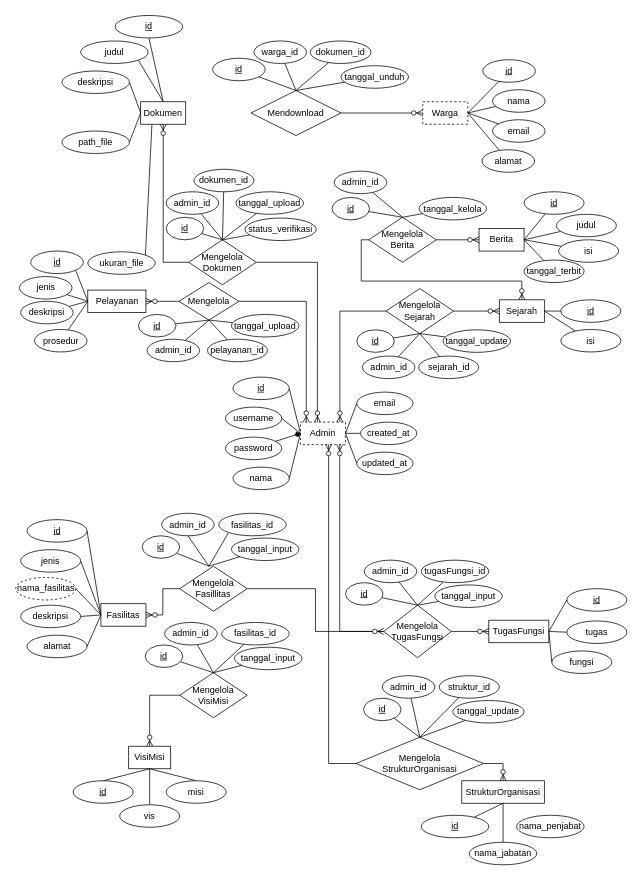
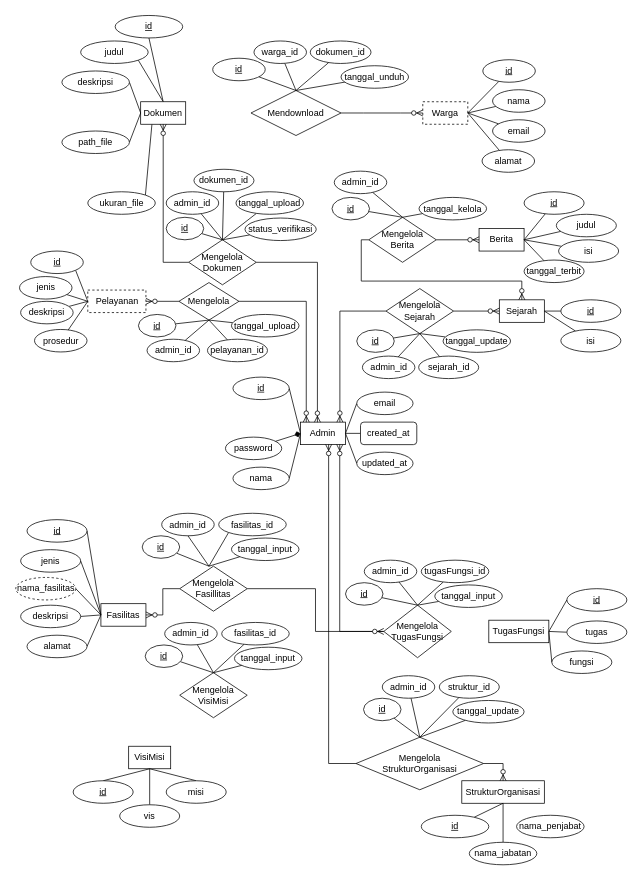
node "ukuran_file": moved (122, 263) -> (122, 203)
node "Pelayanan": style solid -> dashed
node "username": removed
edge "username" -- "Admin": removed
node "Admin": style dashed -> solid
node "created_at": shape ellipse -> rounded rectangle
edge "Mengelola TugasFungsi" -> "TugasFungsi": removed
edge "Mengelola VisiMisi" -> "VisiMisi": removed
